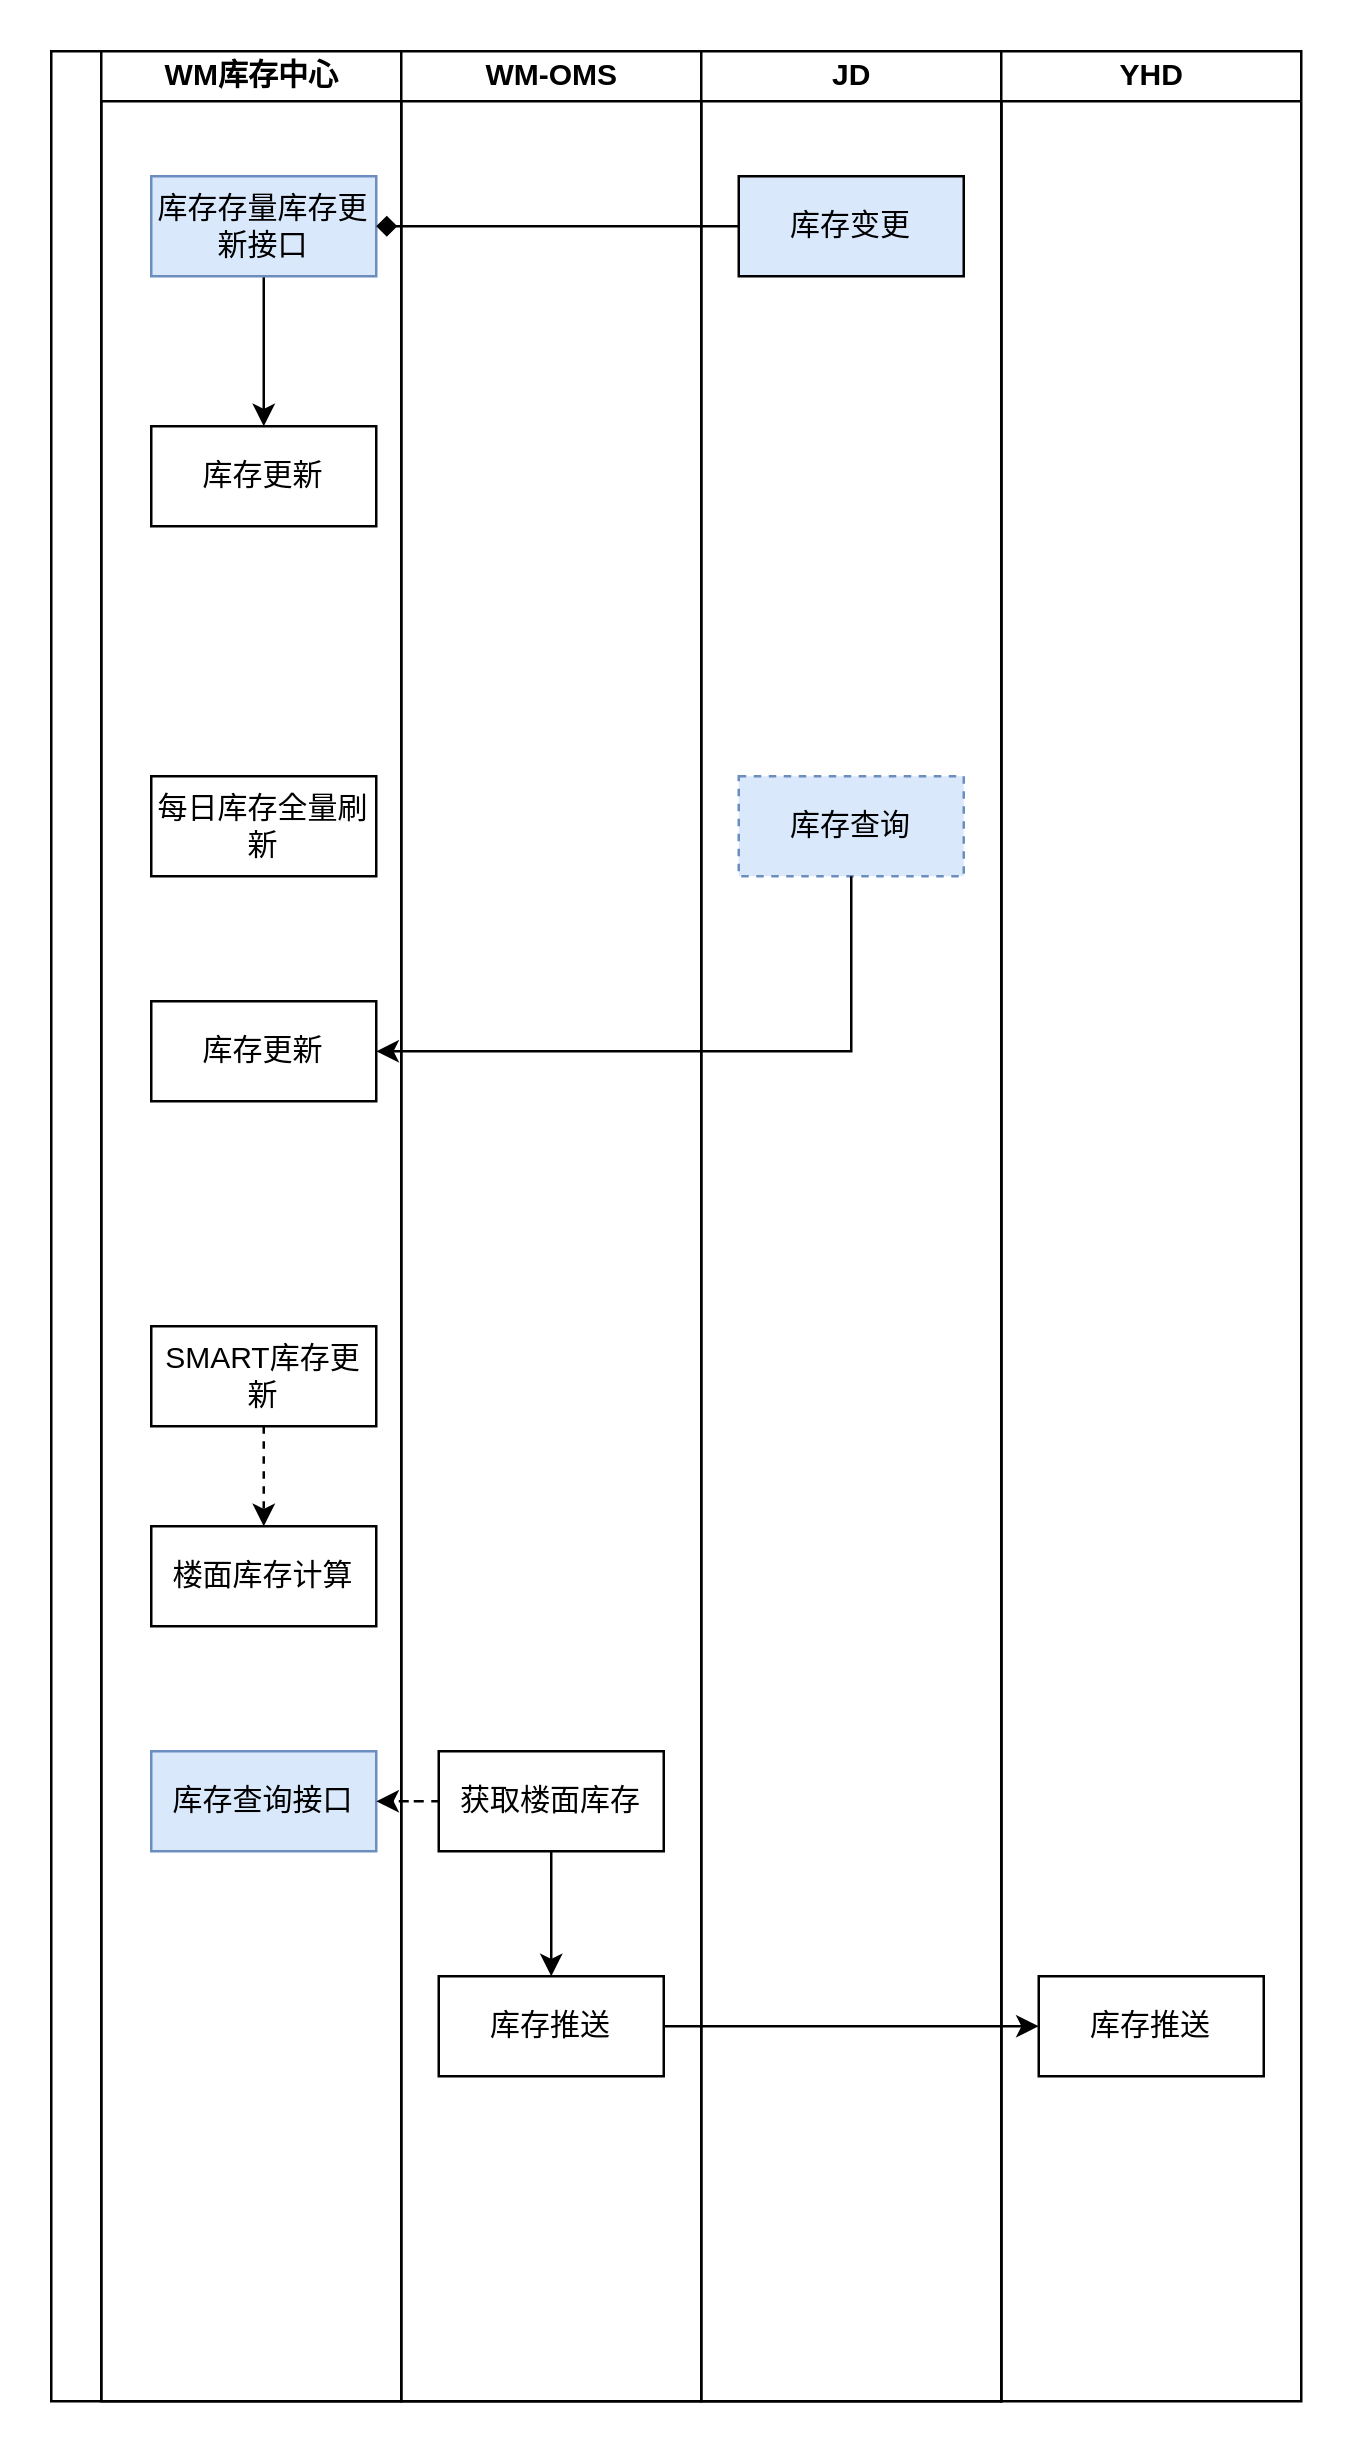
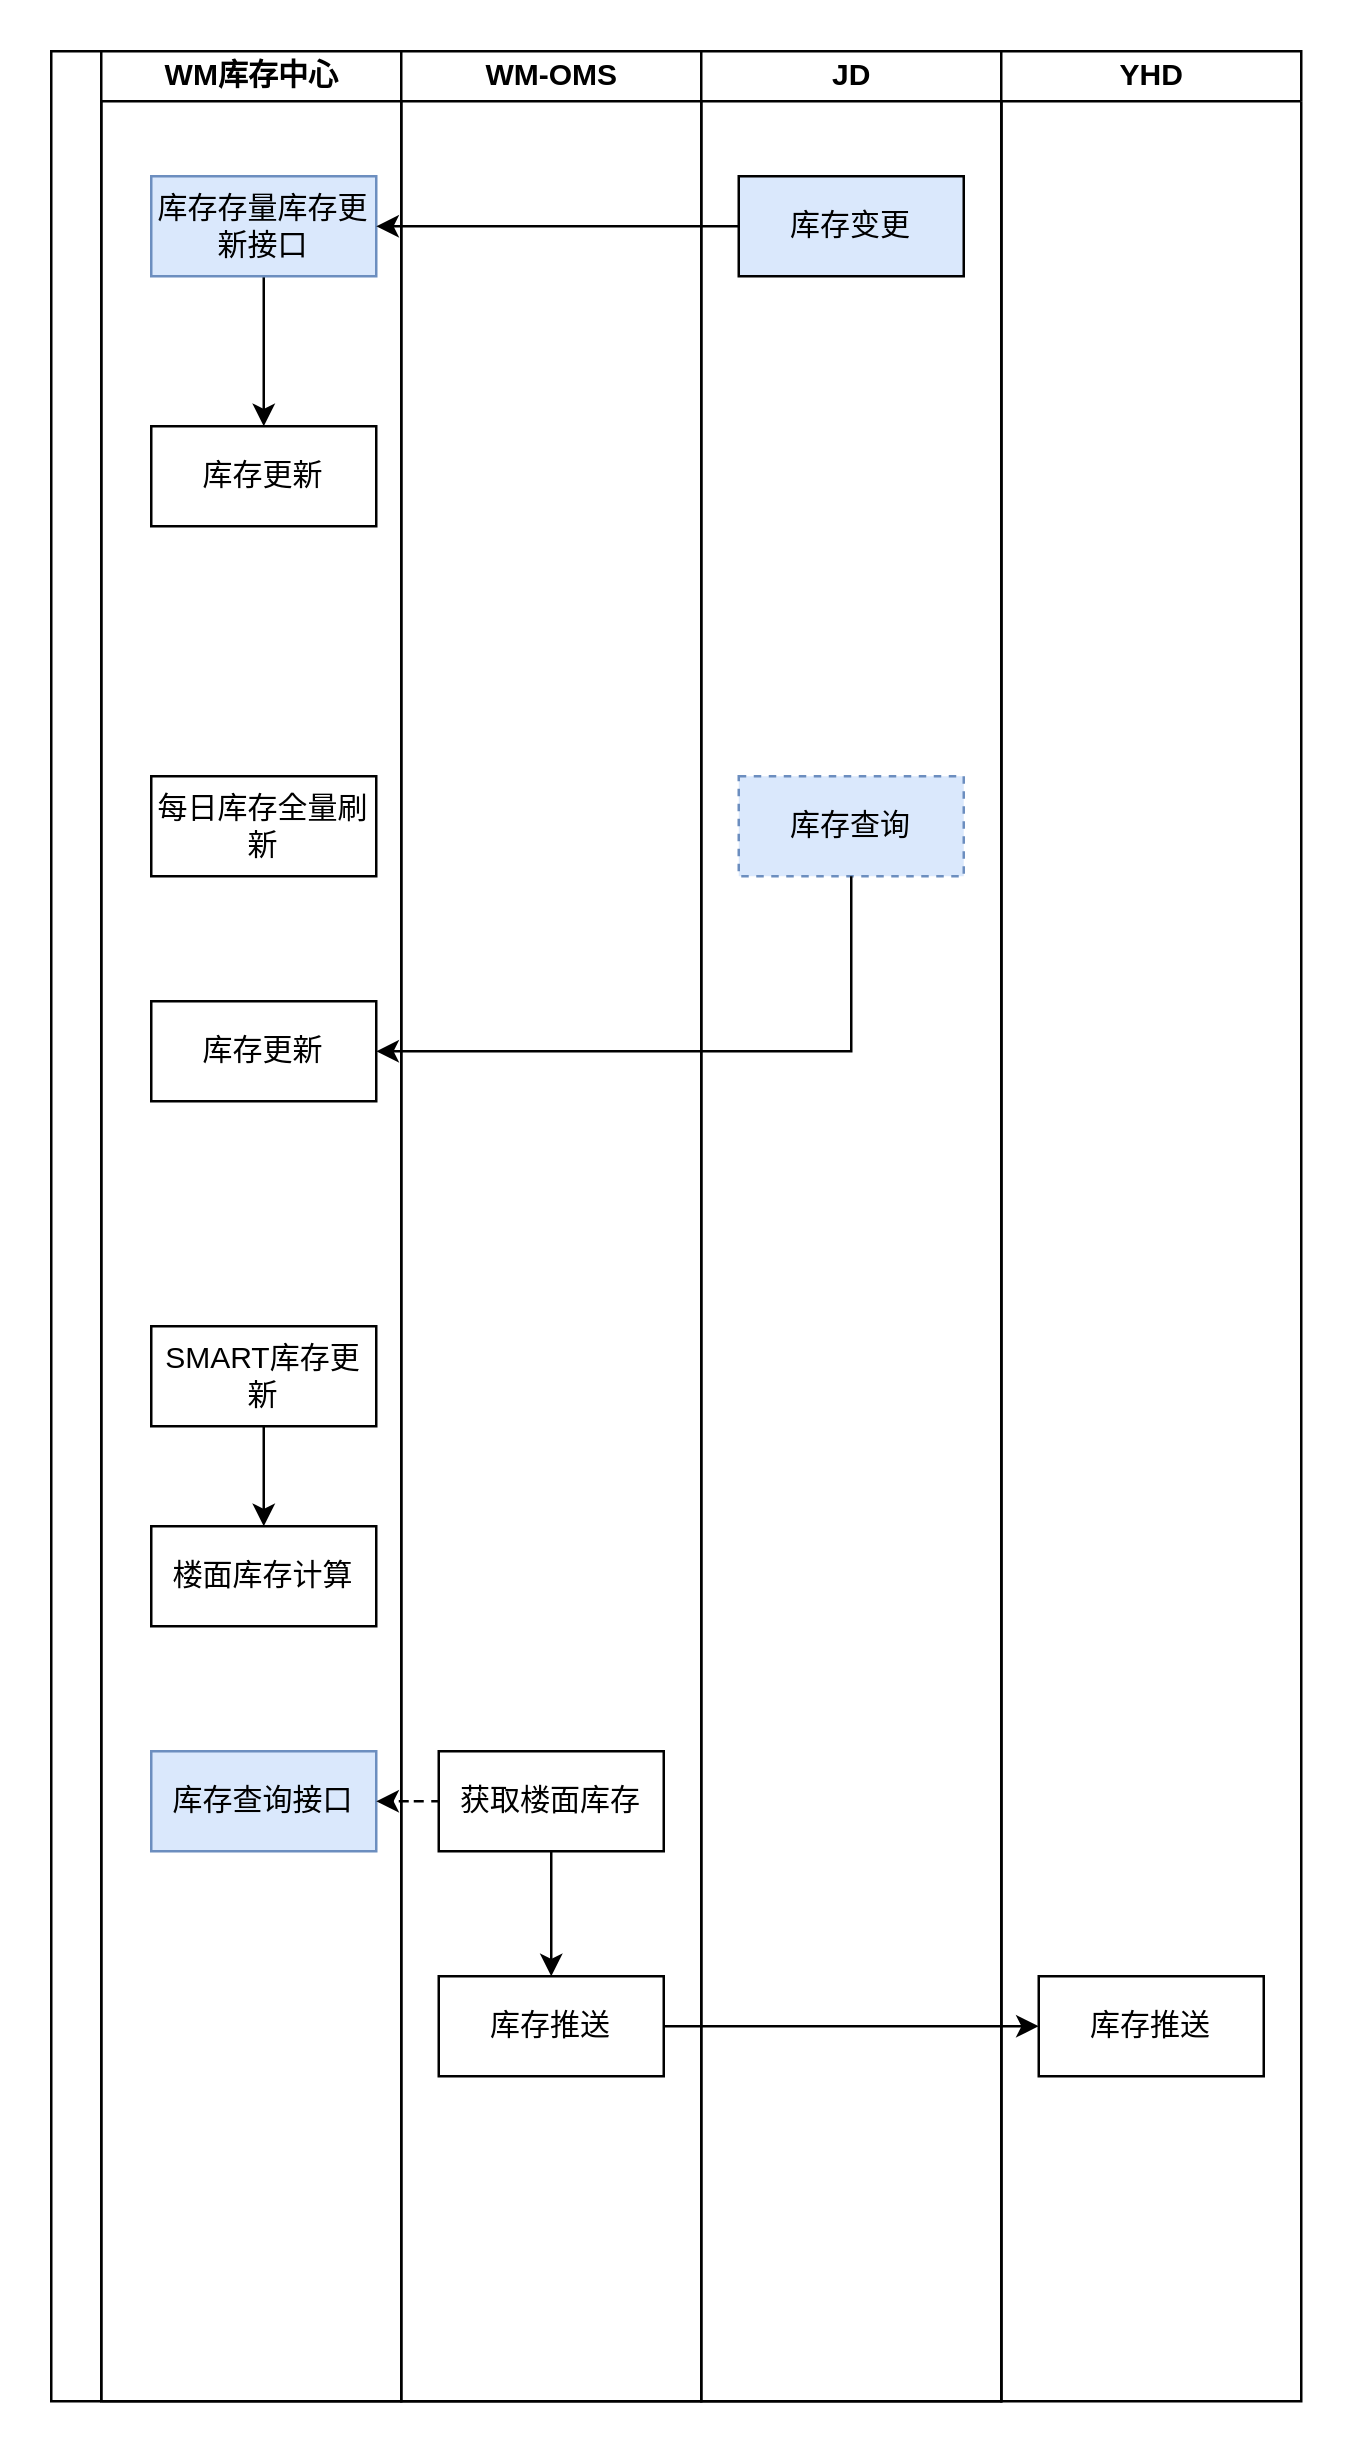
edge "库存变更" -> "库存存量库存更新接口": arrowhead diamond -> classic
edge "SMART库存更新" -> "楼面库存计算": style dashed -> solid
